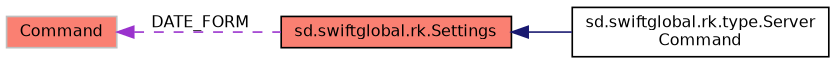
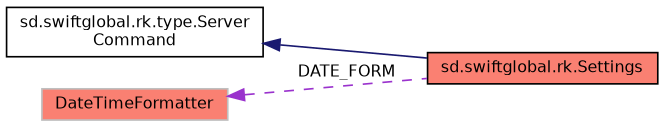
node "Command": label "Command" -> "DateTimeFormatter"
edge "sd.swiftglobal.rk.type.Server Command" -> "sd.swiftglobal.rk.Settings": reversed
